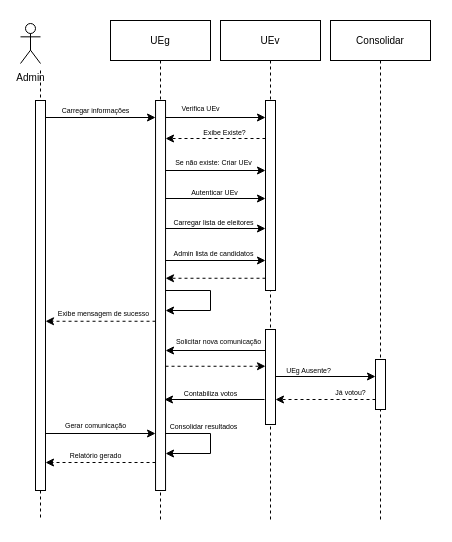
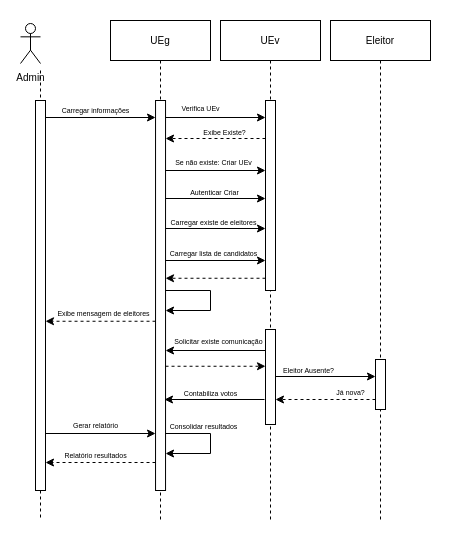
node "Consolidar": label "Consolidar" -> "Eleitor"
node "Autenticar UEv": label "Autenticar UEv" -> "Autenticar Criar"
node "Carregar lista de eleitores": label "Carregar lista de eleitores" -> "Carregar existe de eleitores"
node "Admin lista de candidatos": label "Admin lista de candidatos" -> "Carregar lista de candidatos"
node "Exibe mensagem de sucesso": label "Exibe mensagem de sucesso" -> "Exibe mensagem de eleitores"
node "Solicitar nova comunicação": label "Solicitar nova comunicação" -> "Solicitar existe comunicação"
node "UEg Ausente?": label "UEg Ausente?" -> "Eleitor Ausente?"
node "Já votou?": label "Já votou?" -> "Já nova?"
node "Gerar comunicação": label "Gerar comunicação" -> "Gerar relatório"
node "Relatório gerado": label "Relatório gerado" -> "Relatório resultados"
